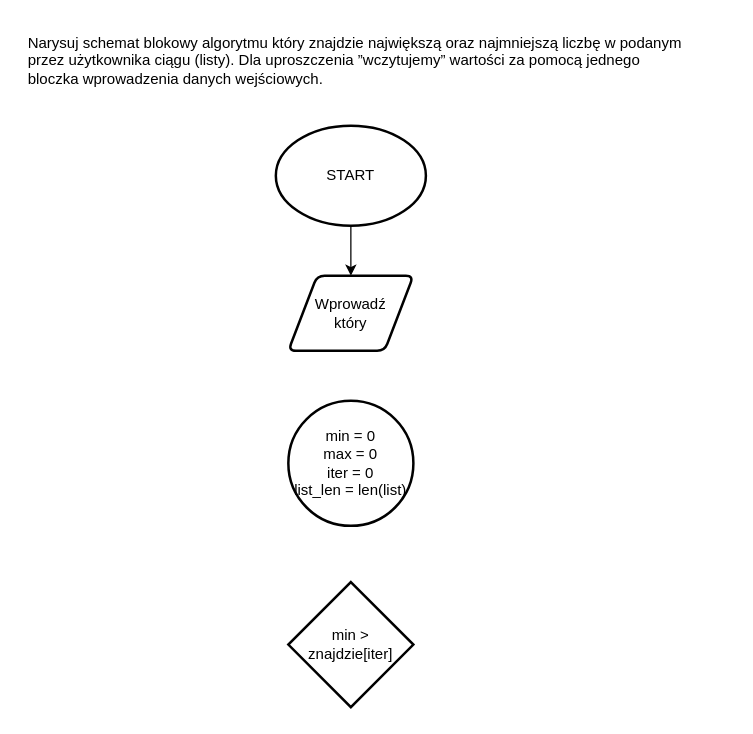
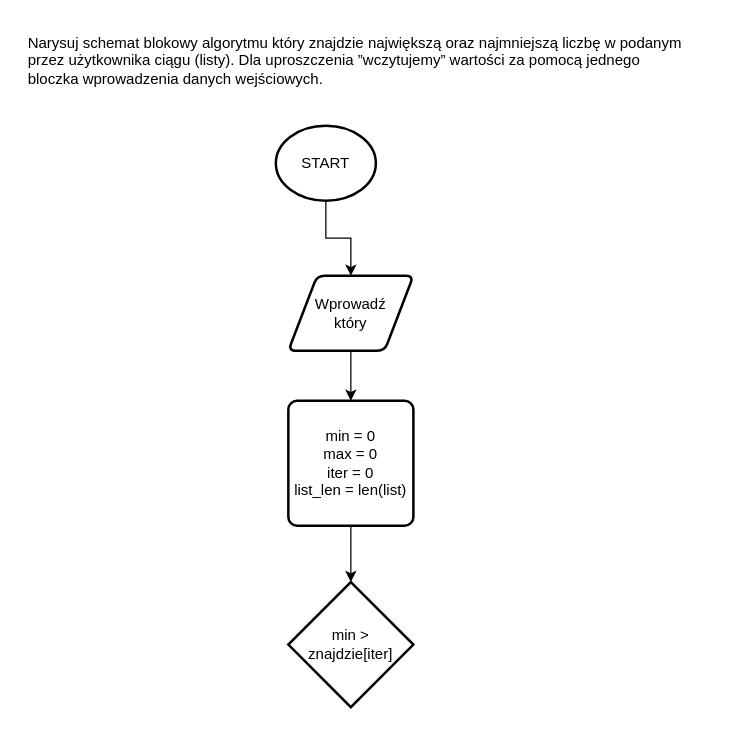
node "START": size 150x100 -> 100x75
edge "Wprowadź który" -> "min = 0 max = 0 iter = 0 list_len = len(list)": added
node "min = 0 max = 0 iter = 0 list_len = len(list)": shape ellipse -> rounded rectangle
edge "min = 0 max = 0 iter = 0 list_len = len(list)" -> "min > znajdzie[iter]": added
